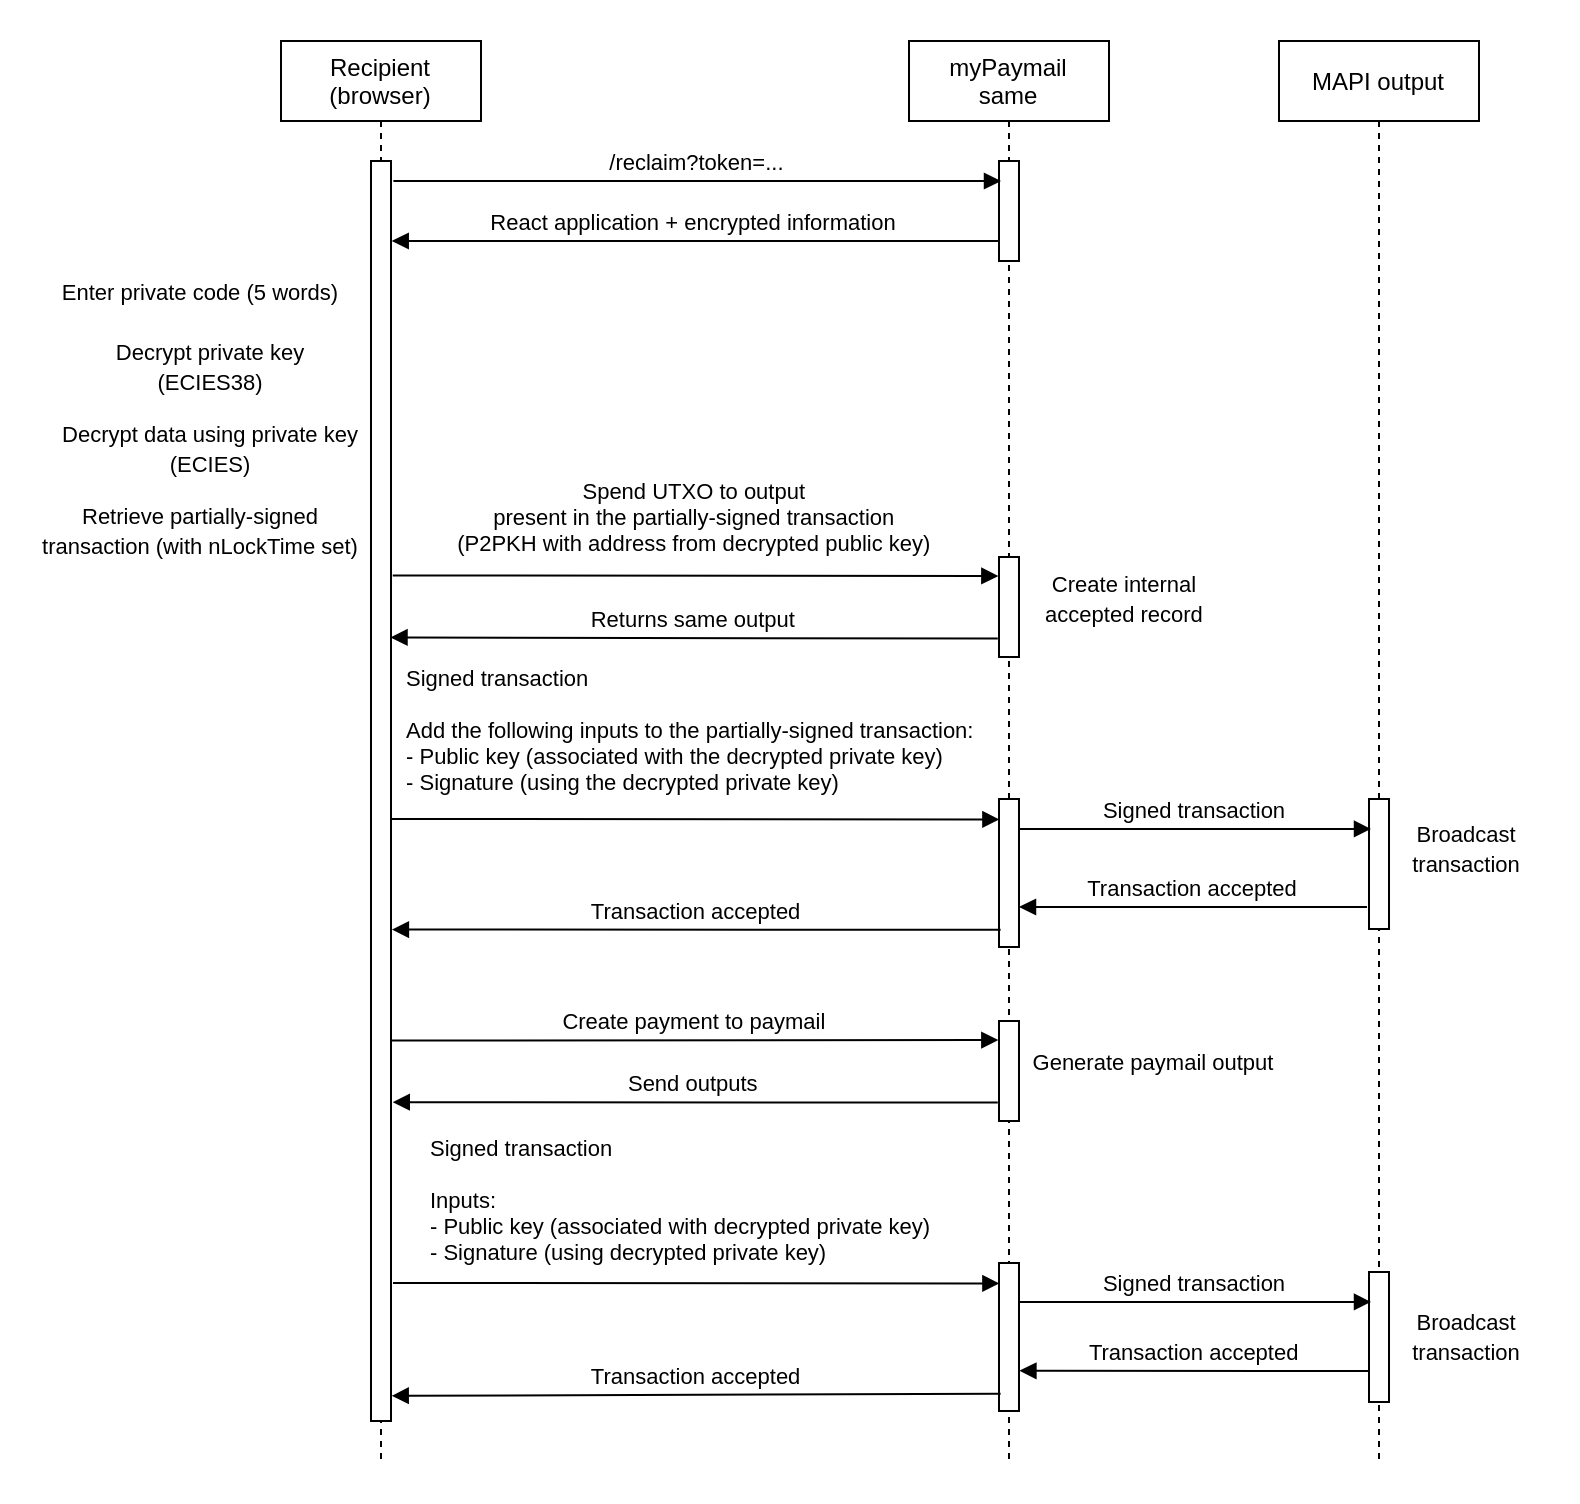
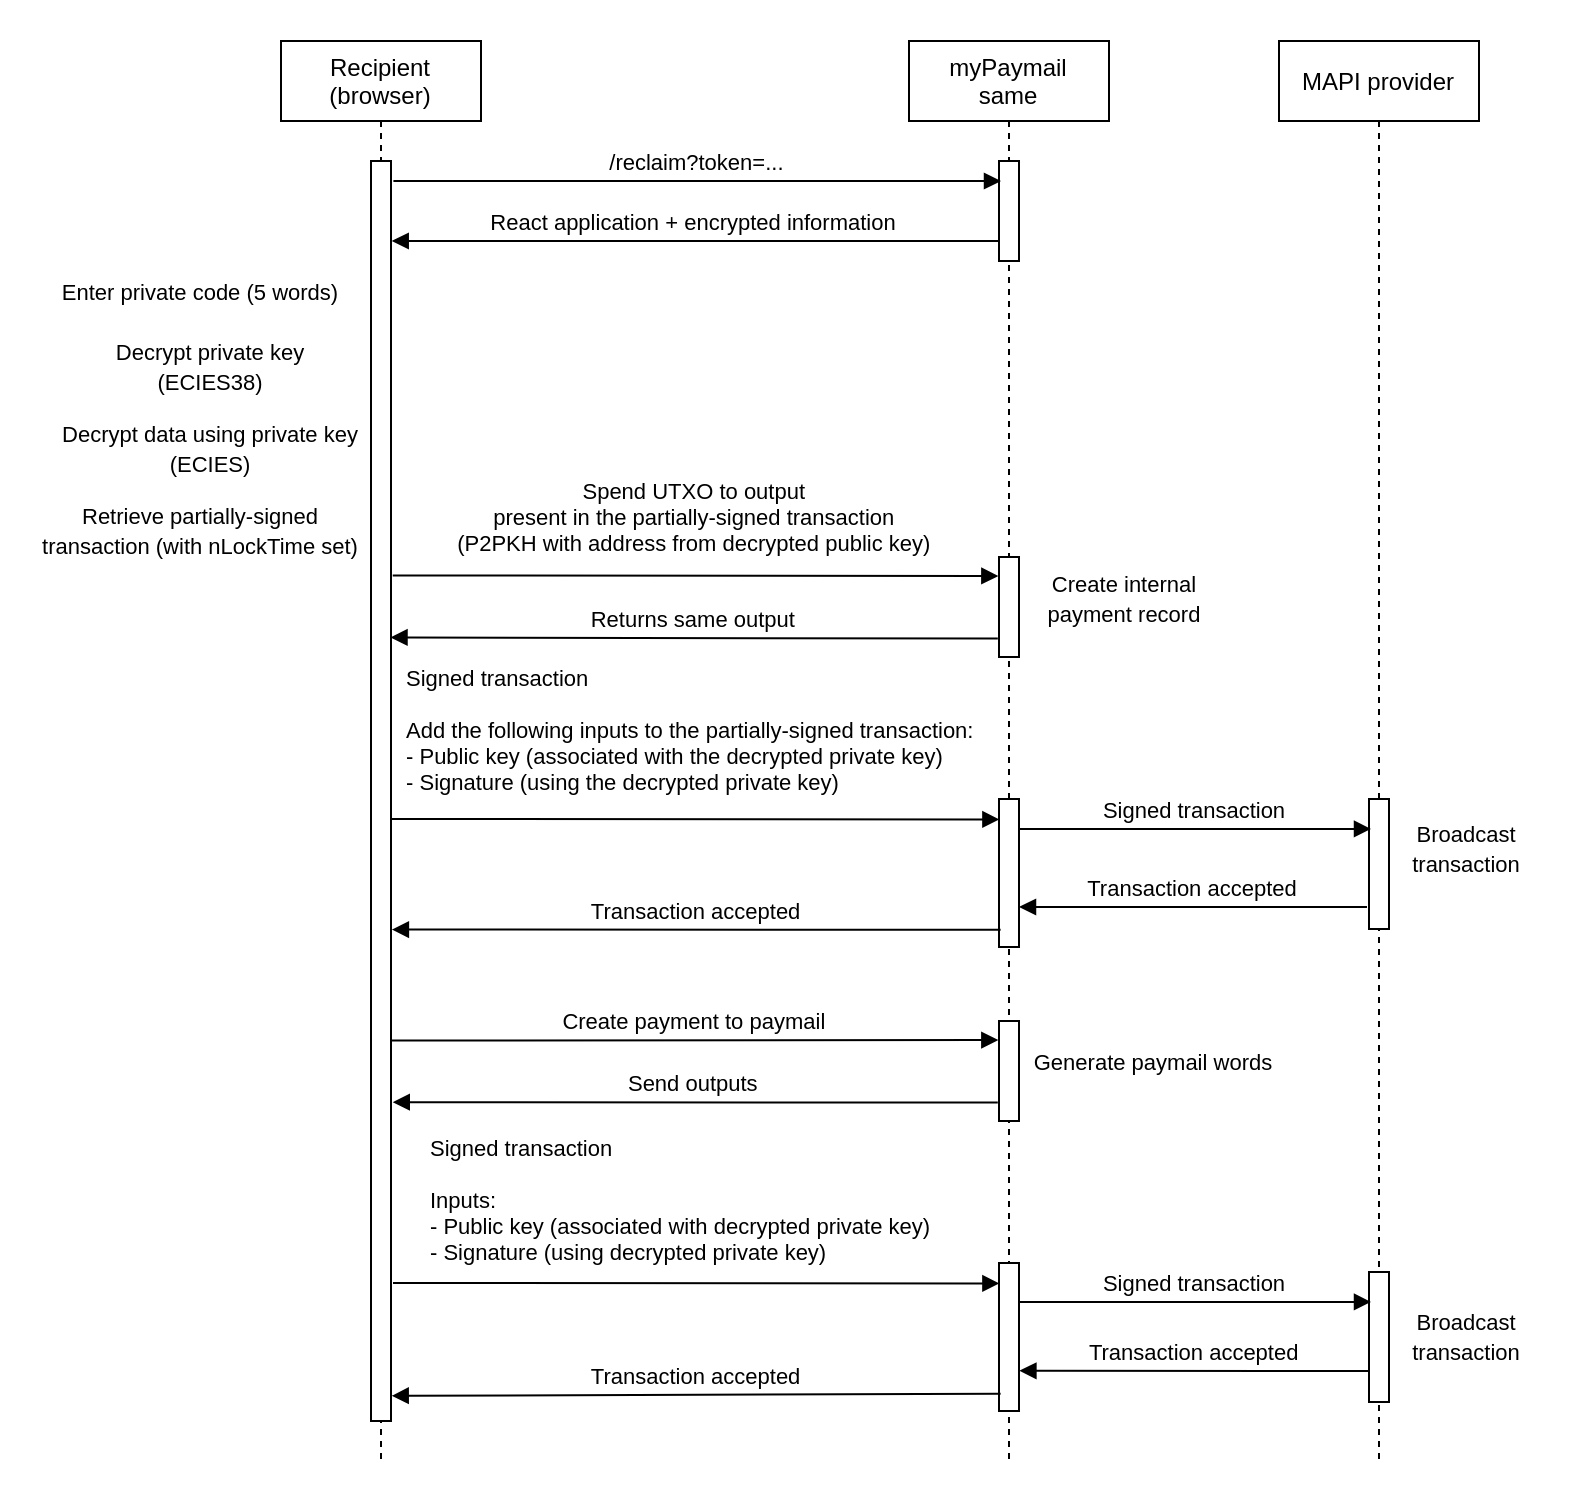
node "MAPI output": label "MAPI output" -> "MAPI provider"
node "Create internal accepted record": label "Create internal accepted record" -> "Create internal payment record"
node "Generate paymail output": label "Generate paymail output" -> "Generate paymail words"
